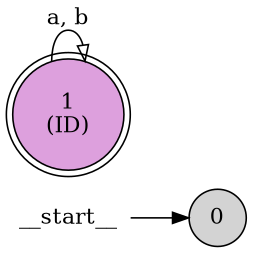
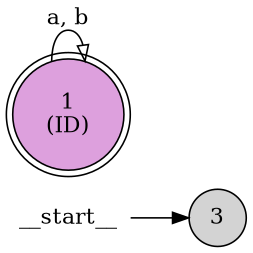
node "0": label "0" -> "3"
